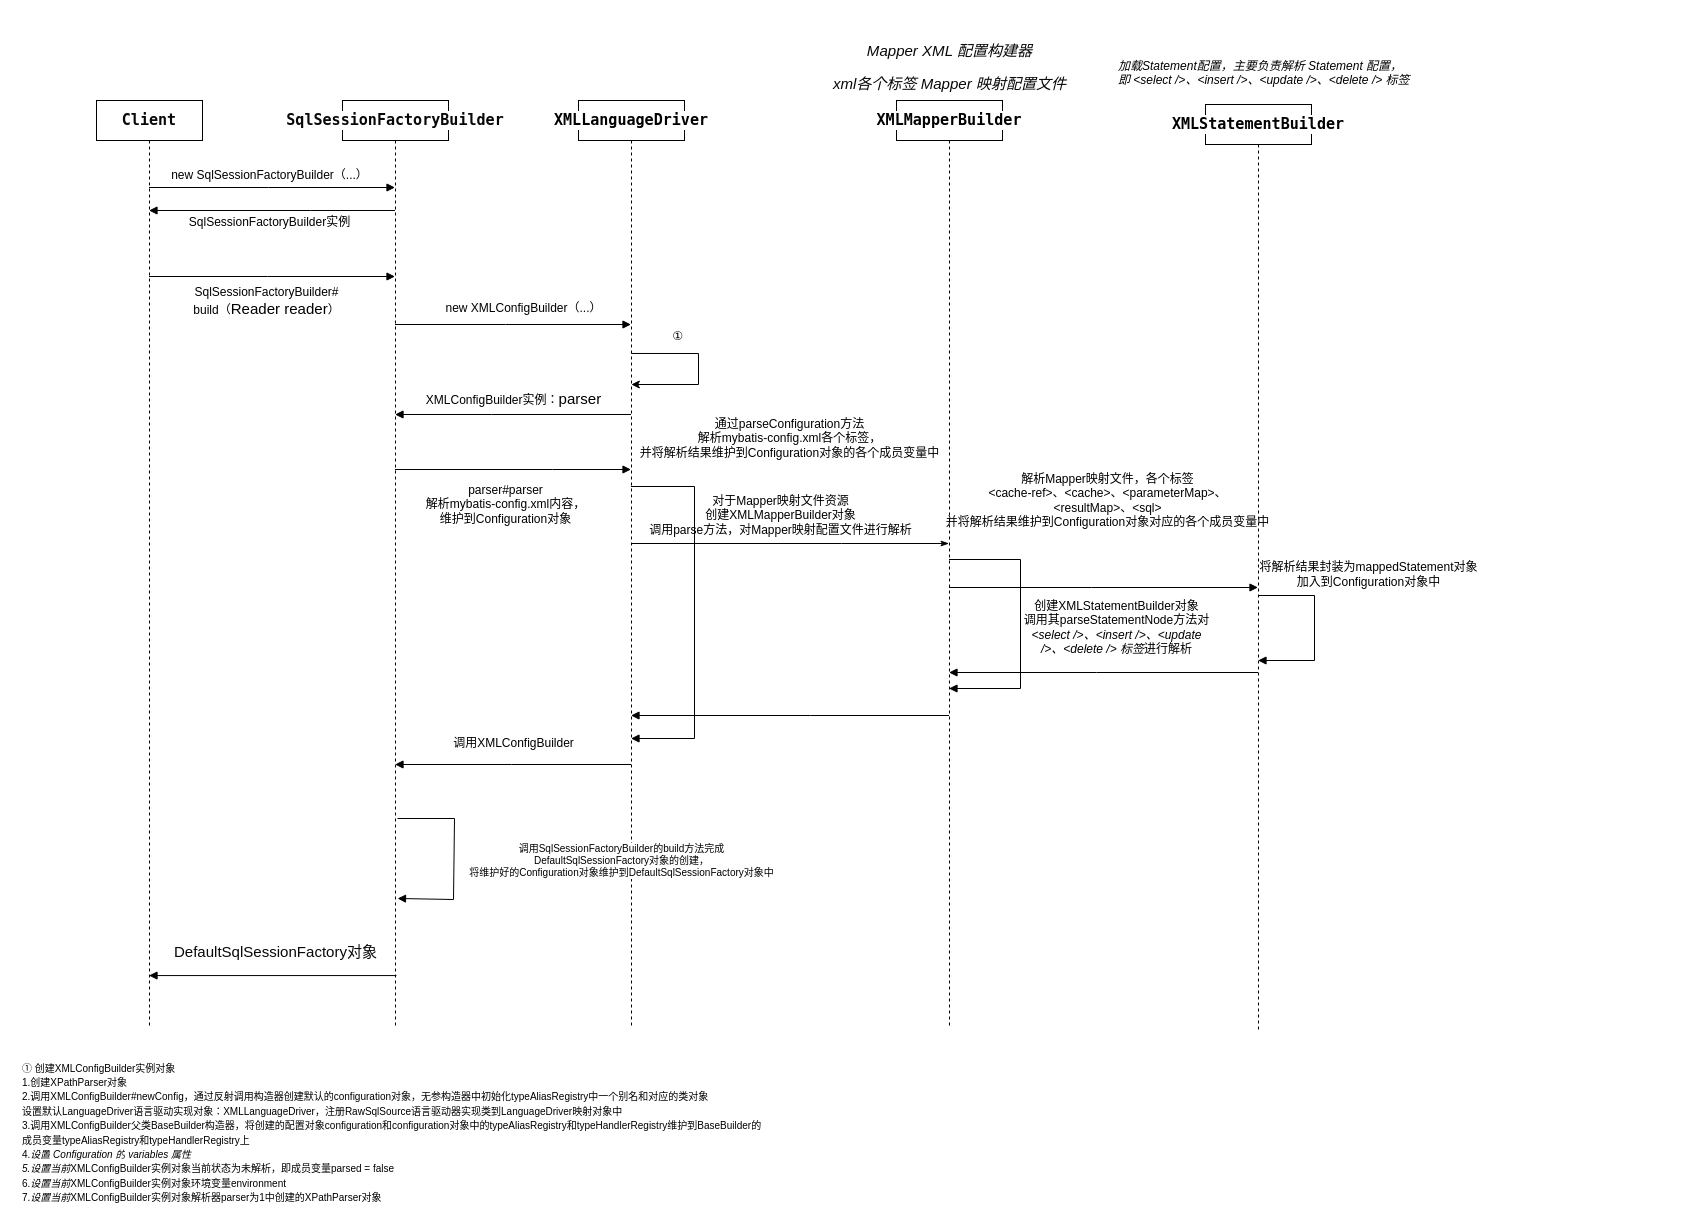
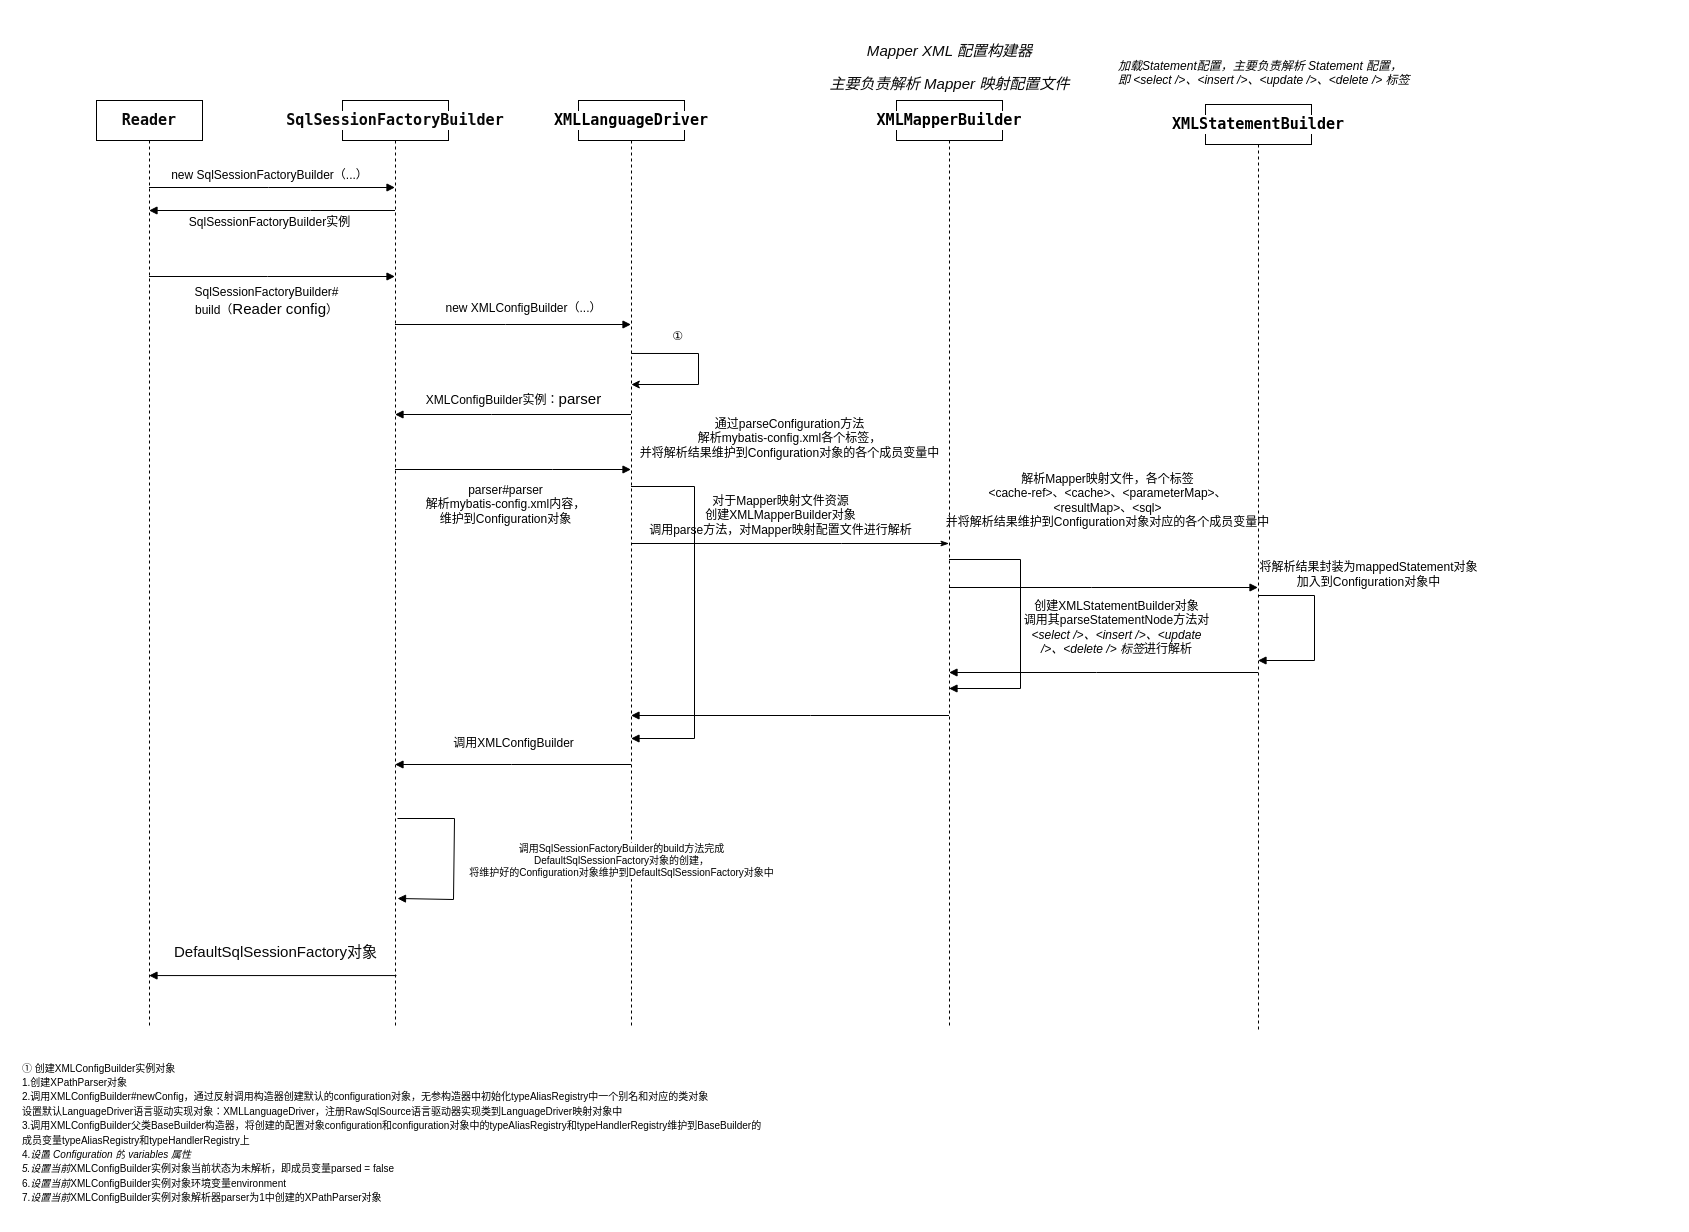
node "Mapper XML 配置构建器xml各个标签 Mapper 映射配置文件": label "Mapper XML 配置构建器xml各个标签 Mapper 映射配置文件" -> "Mapper XML 配置构建器主要负责解析 Mapper 映射配置文件"
node "Client": label "Client" -> "Reader"
node "SqlSessionFactoryBuilder# build（Reader reader）": label "SqlSessionFactoryBuilder# build（Reader reader）" -> "SqlSessionFactoryBuilder# build（Reader config）"
